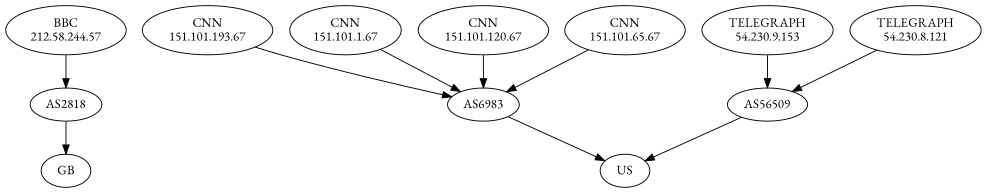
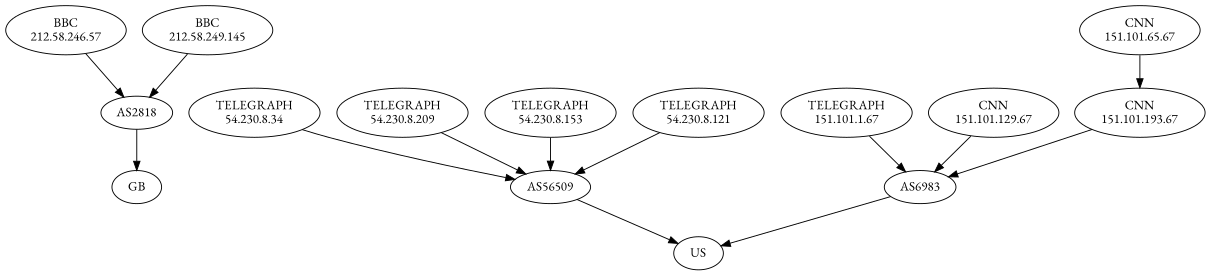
node "BBC 212.58.244.57": label "BBC 212.58.244.57" -> "BBC 212.58.246.57"
node "BBC 212.58.249.145": added
node "CNN 151.101.1.67": label "CNN 151.101.1.67" -> "TELEGRAPH 151.101.1.67"
node "CNN 151.101.120.67": label "CNN 151.101.120.67" -> "CNN 151.101.129.67"
node "TELEGRAPH 54.230.9.153": label "TELEGRAPH 54.230.9.153" -> "TELEGRAPH 54.230.8.153"
edge "CNN 151.101.65.67" -> "AS6983": now "CNN 151.101.65.67" -> "CNN 151.101.193.67"
node "TELEGRAPH 54.230.8.34": added
node "TELEGRAPH 54.230.8.209": added
